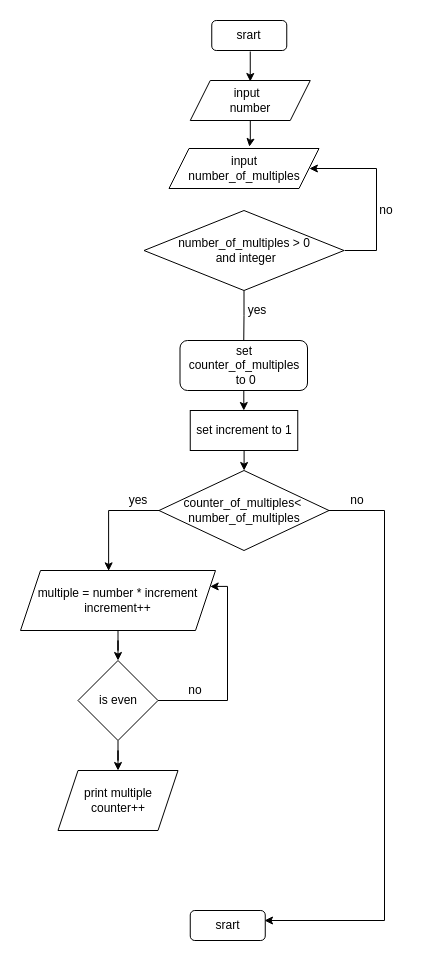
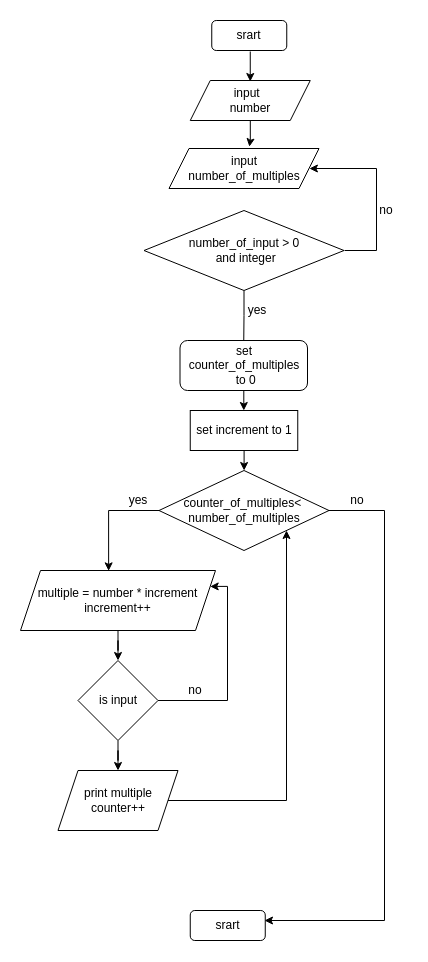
node "number_of_multiples > 0 and integer": label "number_of_multiples > 0 and integer" -> "number_of_input > 0 and integer"
node "is even": label "is even" -> "is input"
edge "print multiple counter++" -> "counter_of_multiples< number_of_multiples": added
